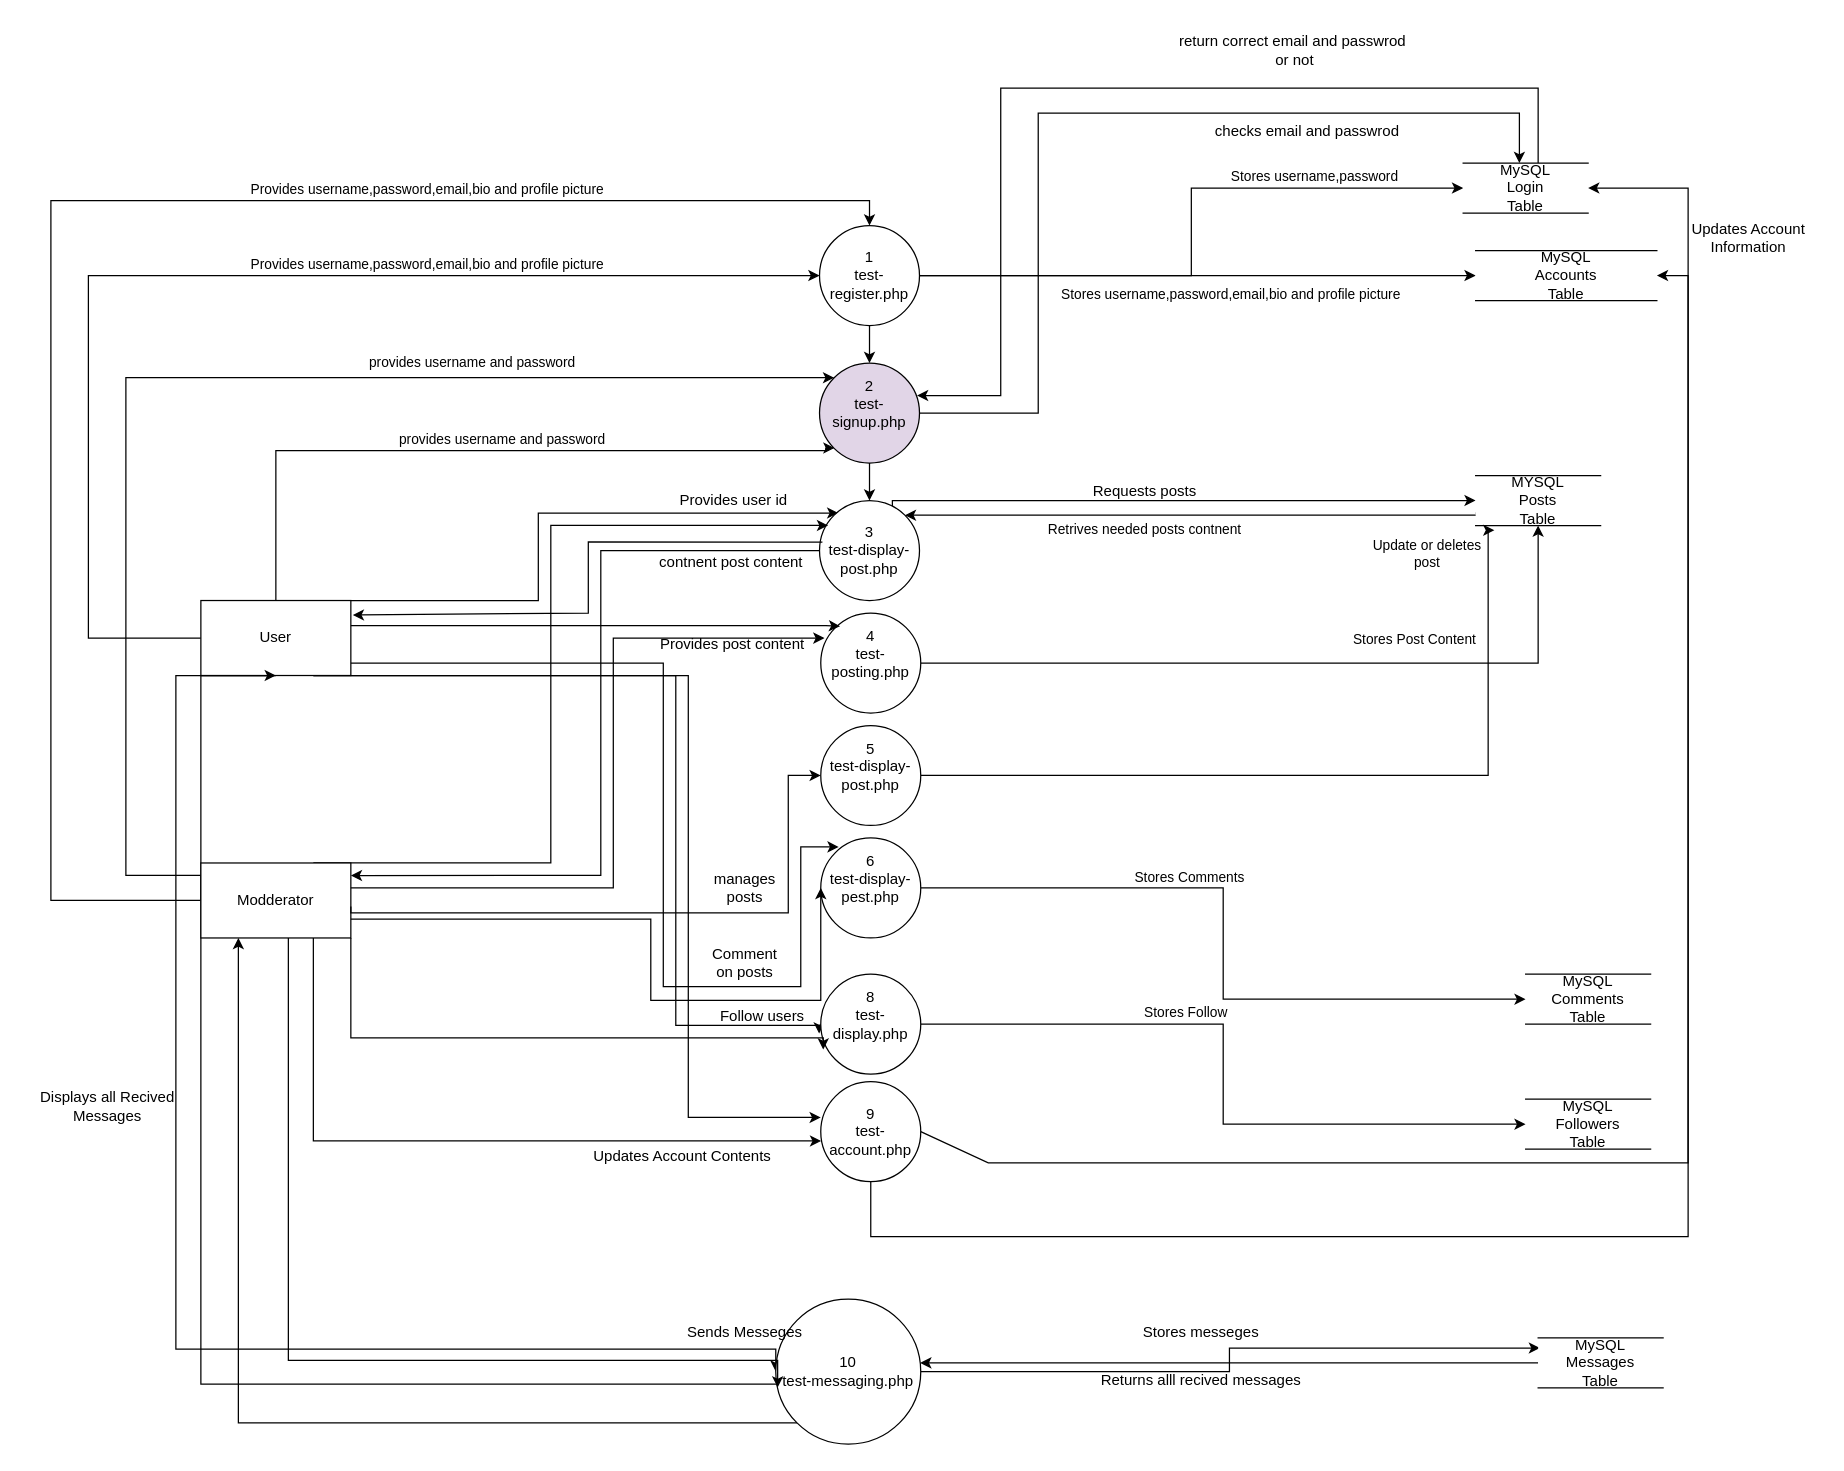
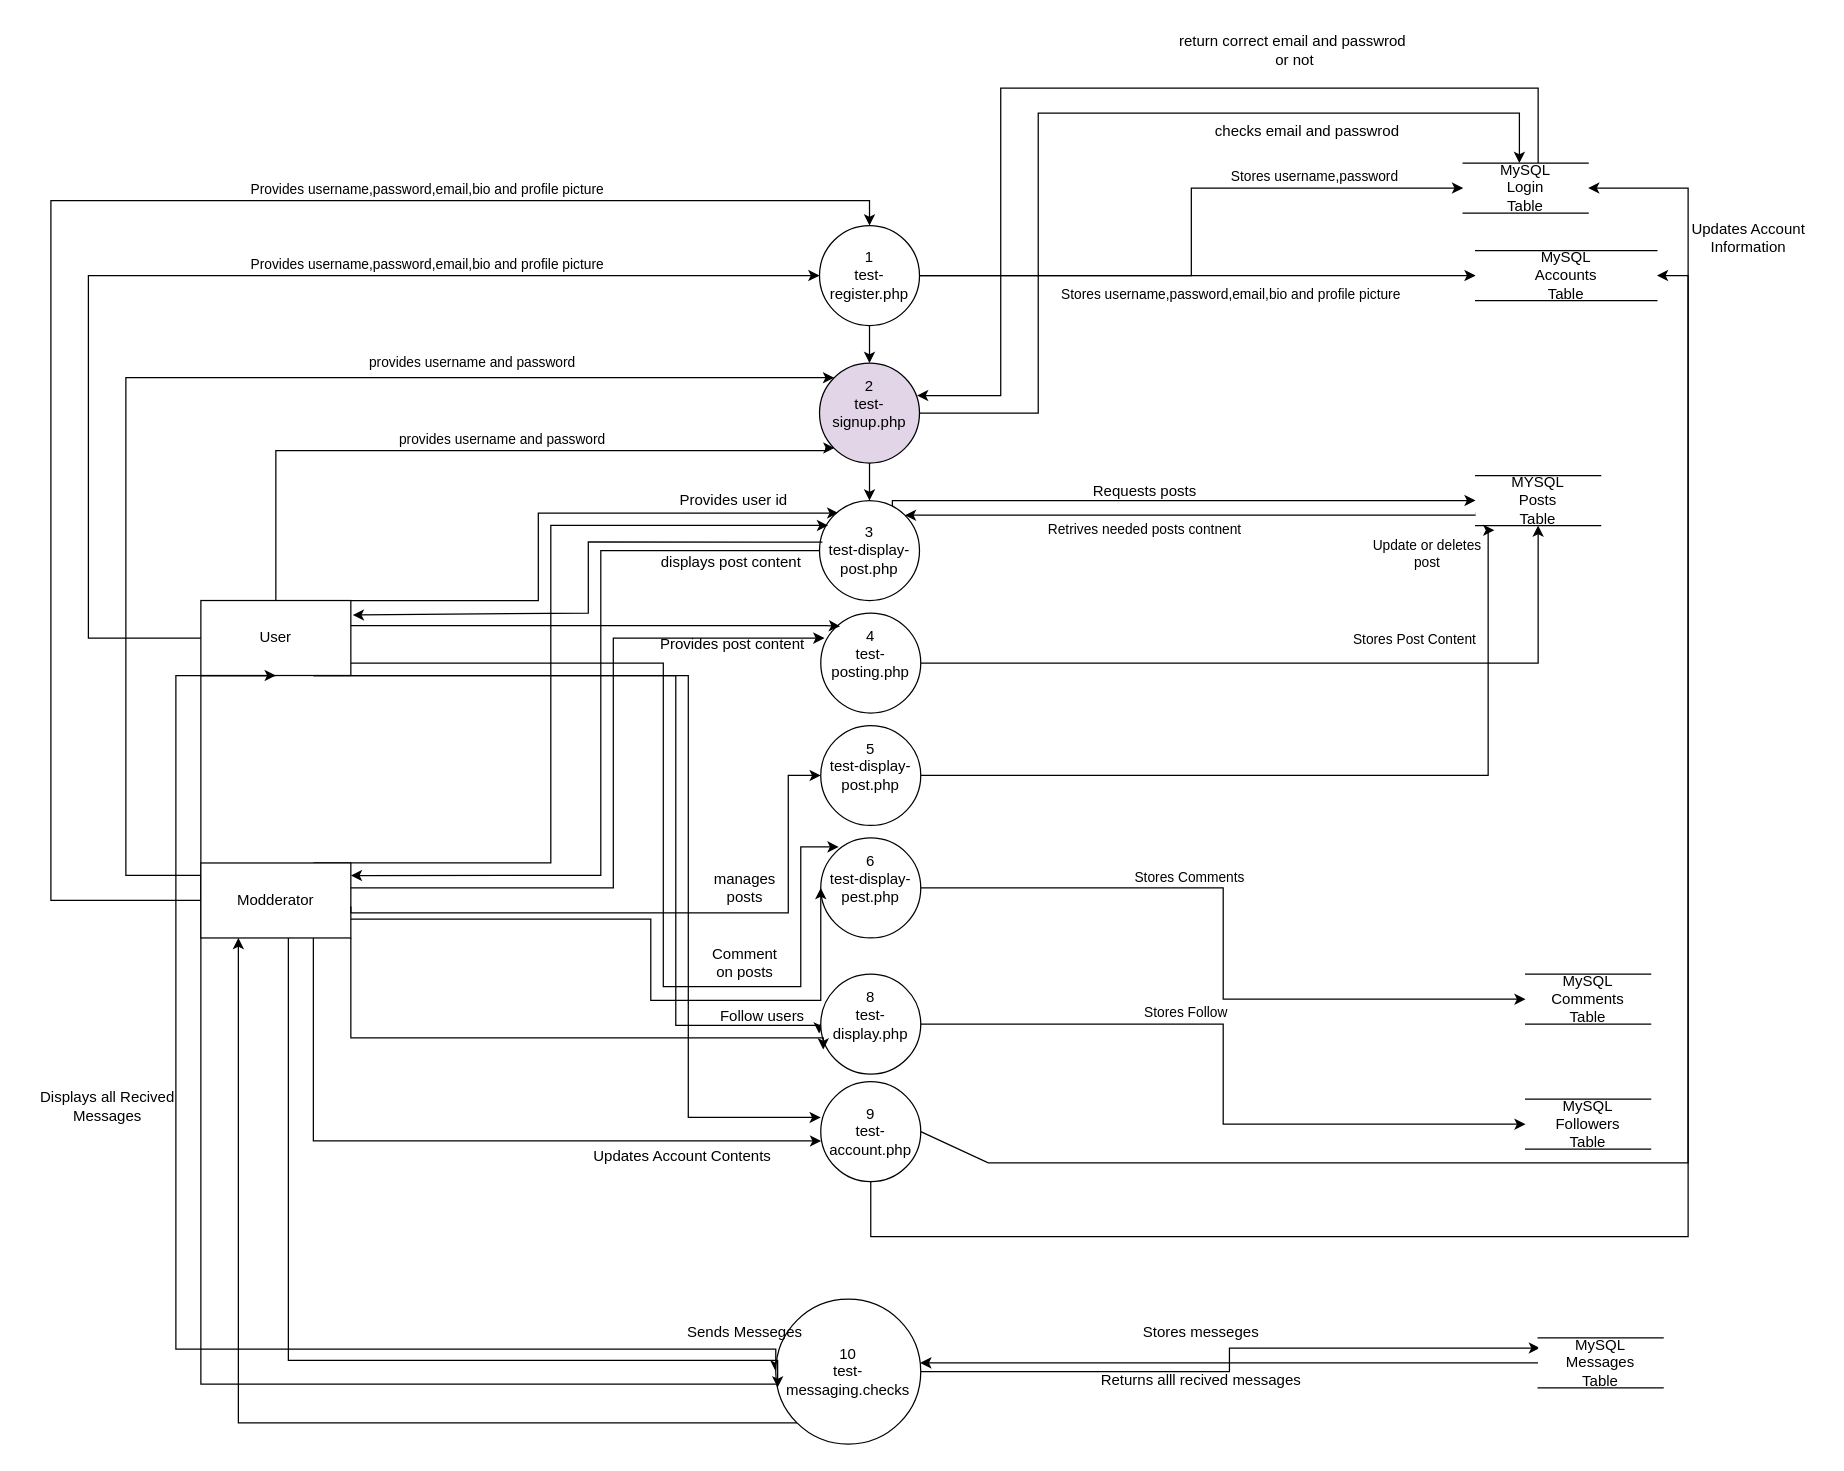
node "contnent post content": label "contnent post content" -> "displays post content"
node "10 test-messaging.php": label "10 test-messaging.php" -> "10 test-messaging.checks"
